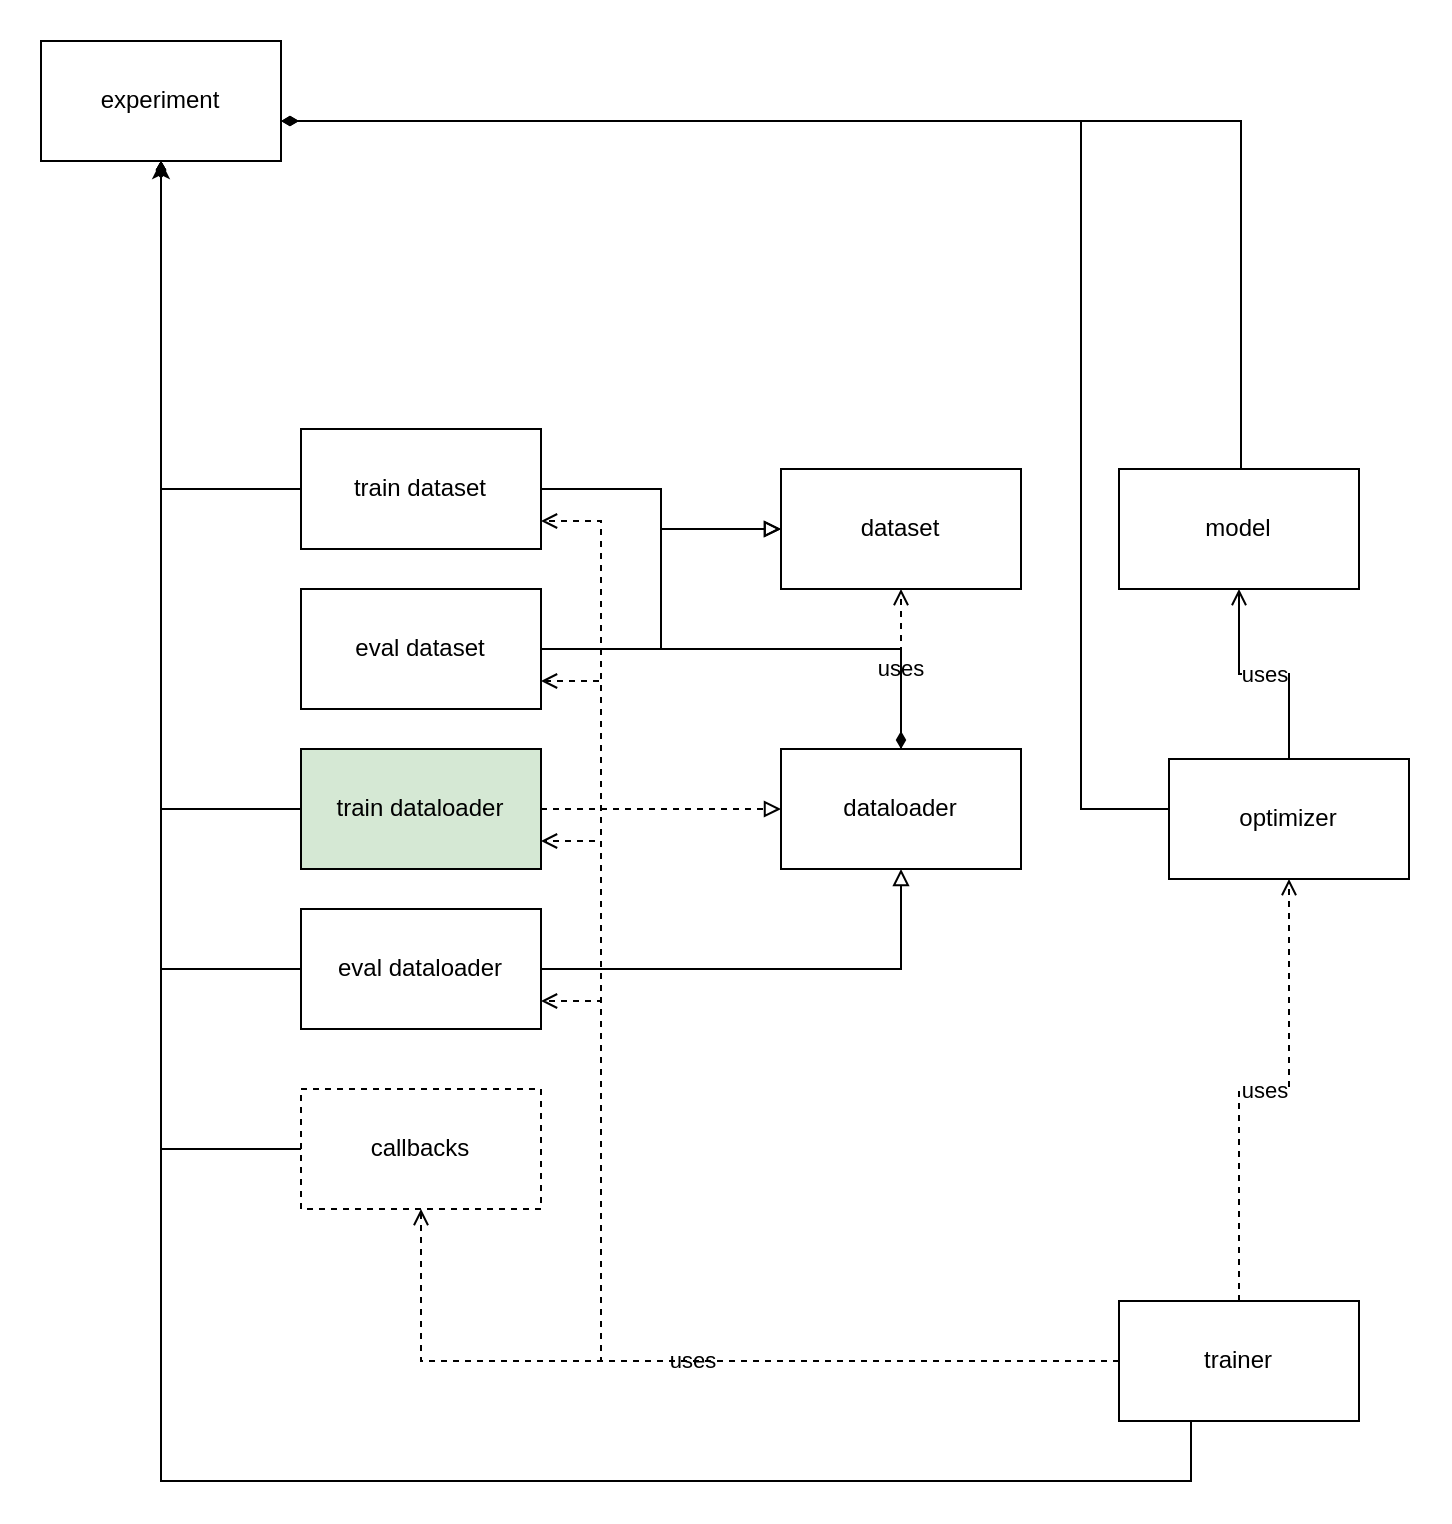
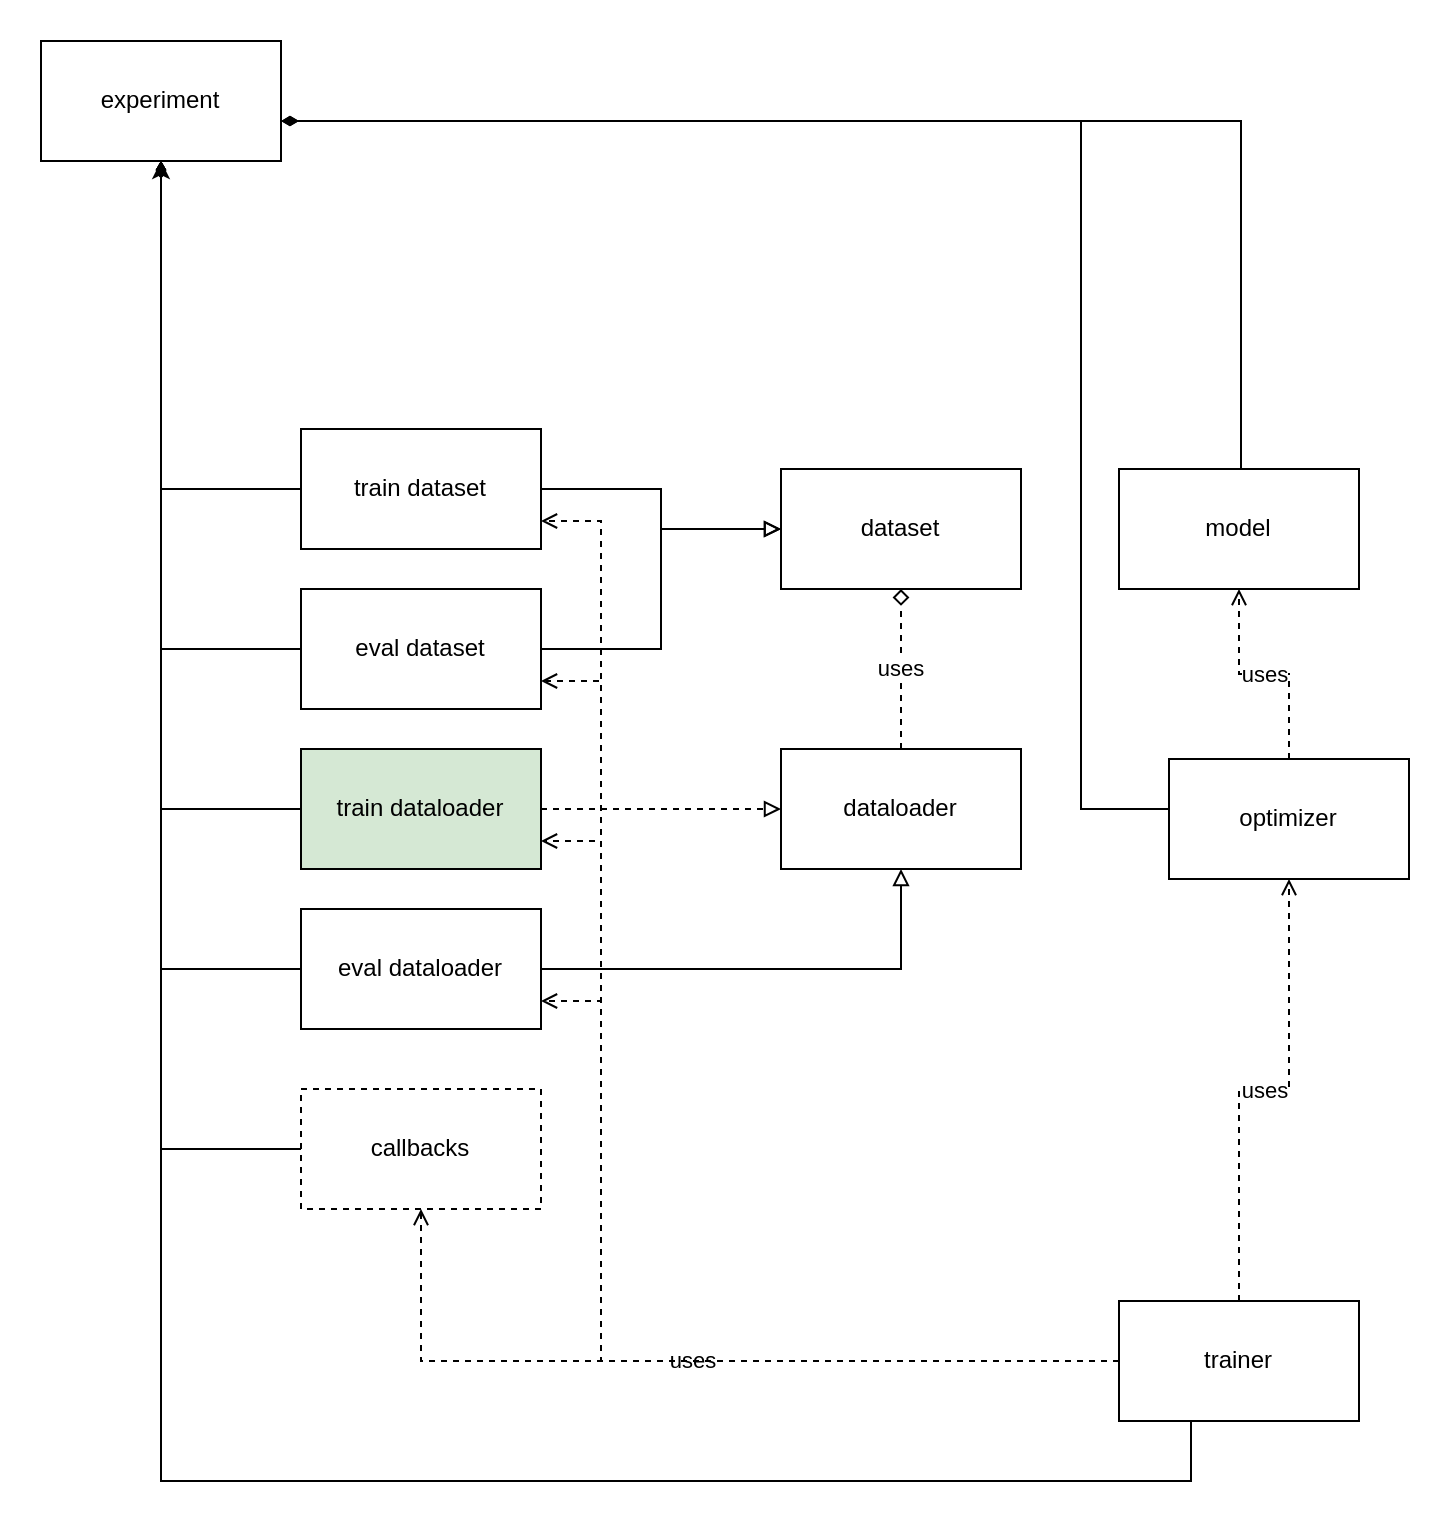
edge "dataloader" -> "dataset": arrowhead open -> diamond
edge "eval dataset" -> "dataloader": now "eval dataset" -> "experiment"
edge "optimizer" -> "model": style solid -> dashed
